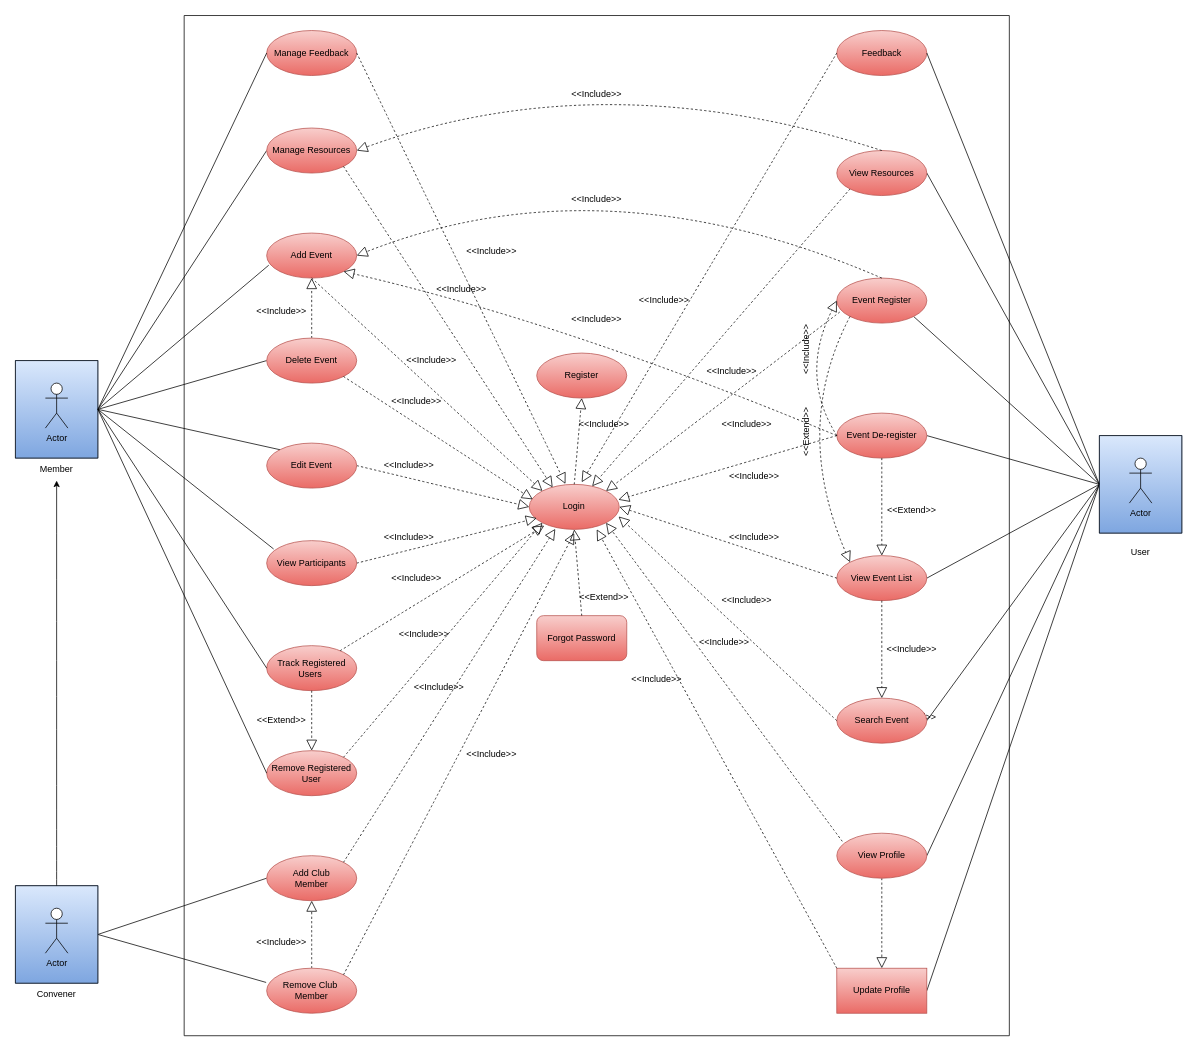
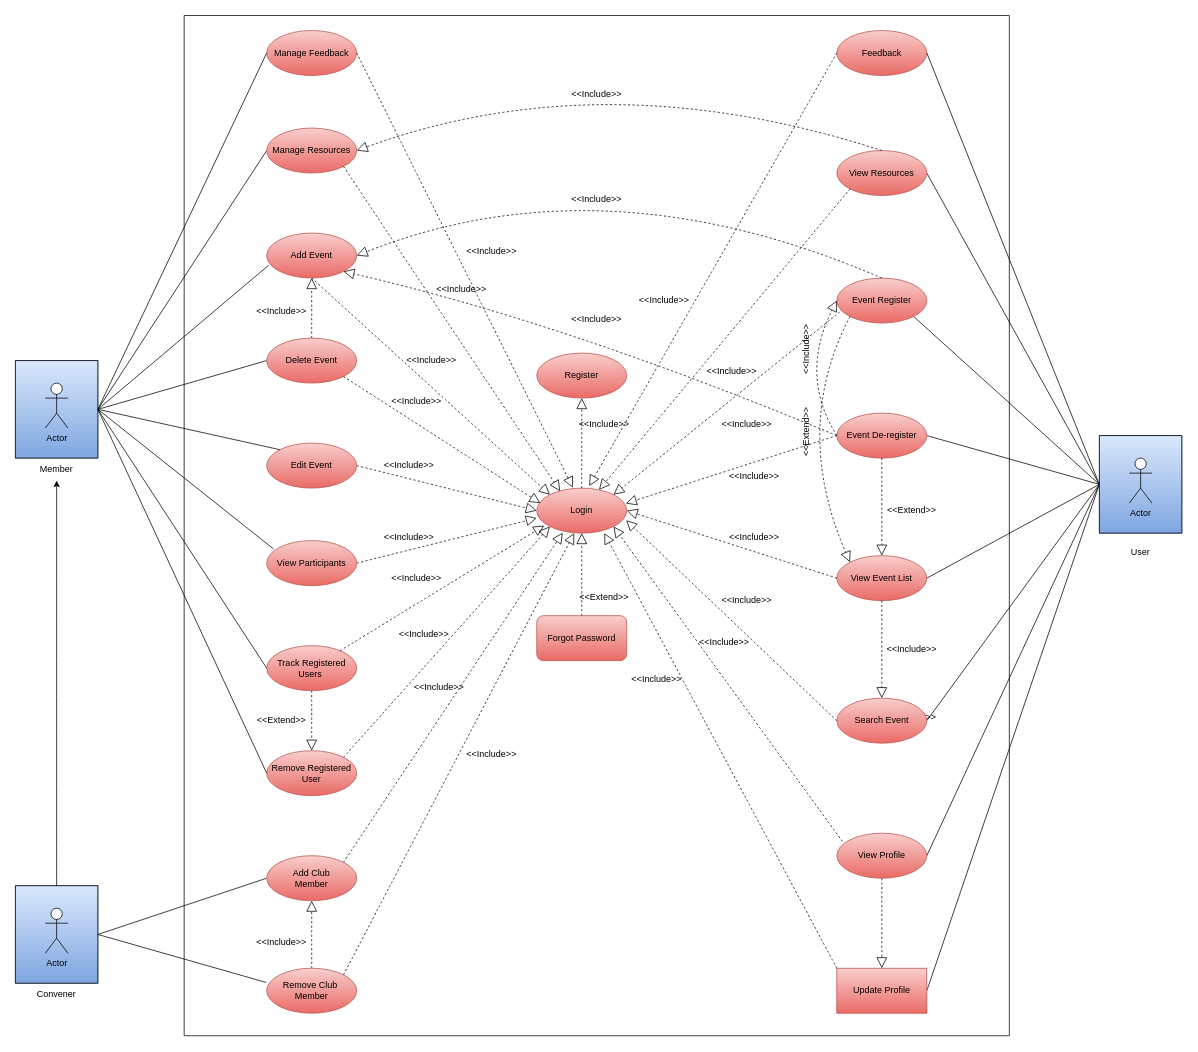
node "Login": moved (574, 507) -> (582, 510)
